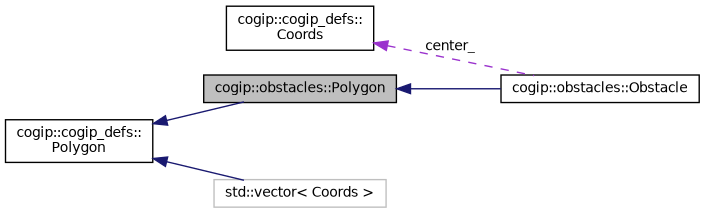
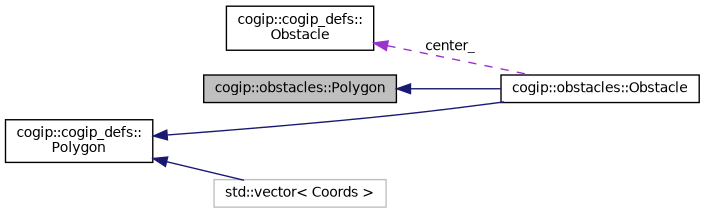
node "cogip::cogip_defs:: Coords": label "cogip::cogip_defs:: Coords" -> "cogip::cogip_defs:: Obstacle"
edge "cogip::obstacles::Polygon" -> "cogip::cogip_defs:: Polygon": now "cogip::obstacles::Obstacle" -> "cogip::cogip_defs:: Polygon"
